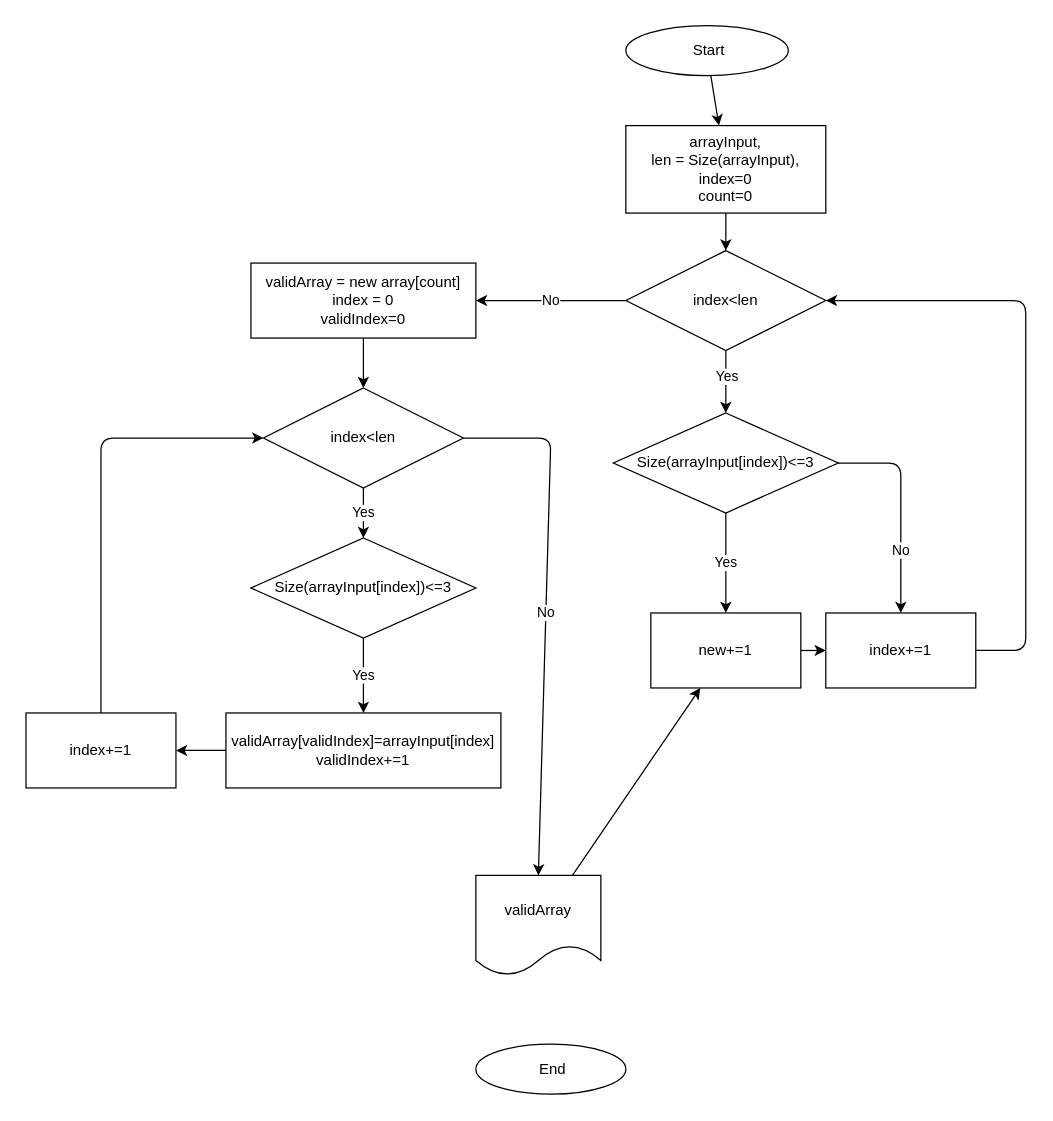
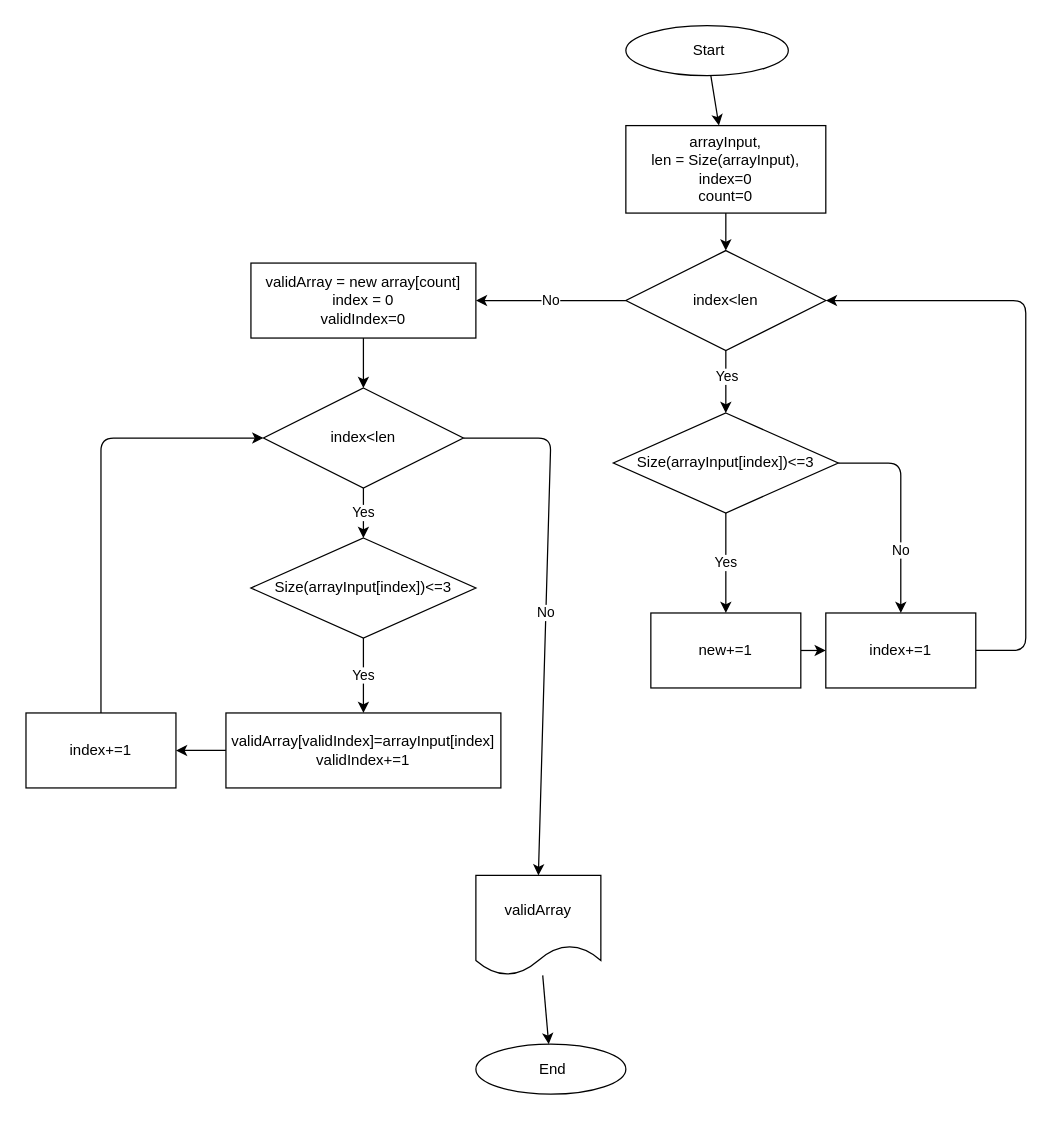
edge "validArray" -> "new+=1": now "validArray" -> "End"
